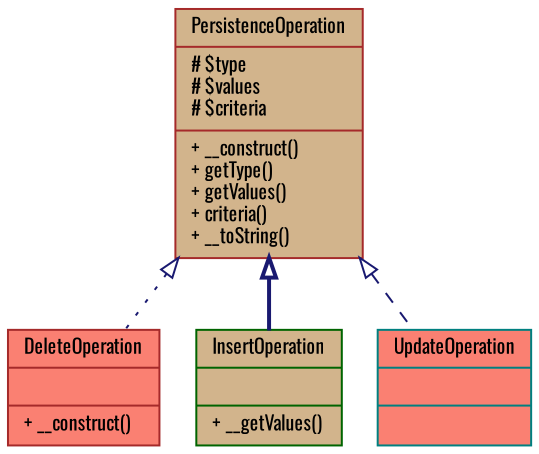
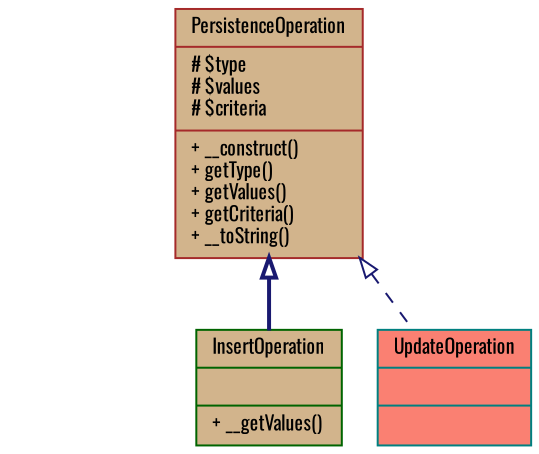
node "PersistenceOperation": text "+ criteria()" -> "+ getCriteria()"
node "DeleteOperation": removed
